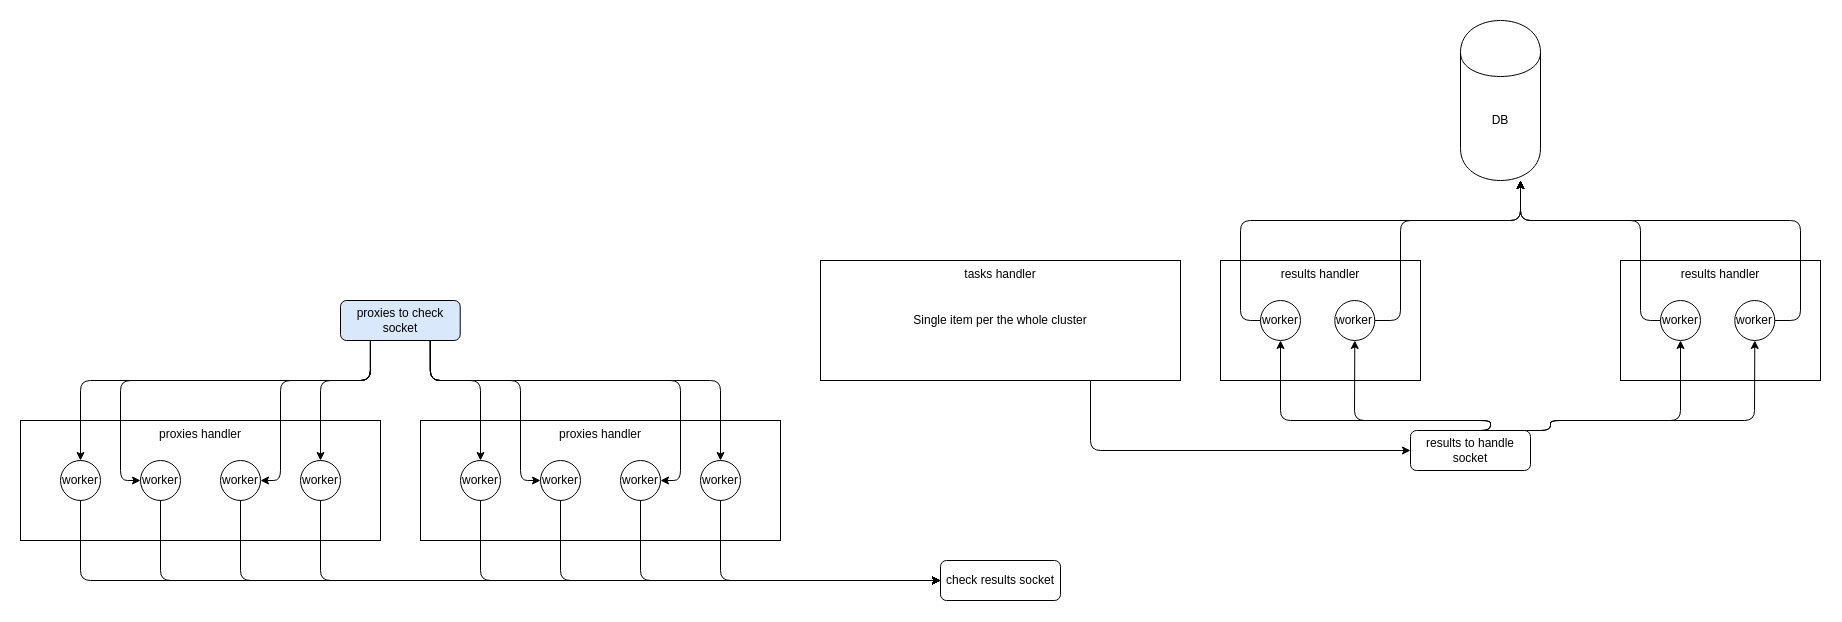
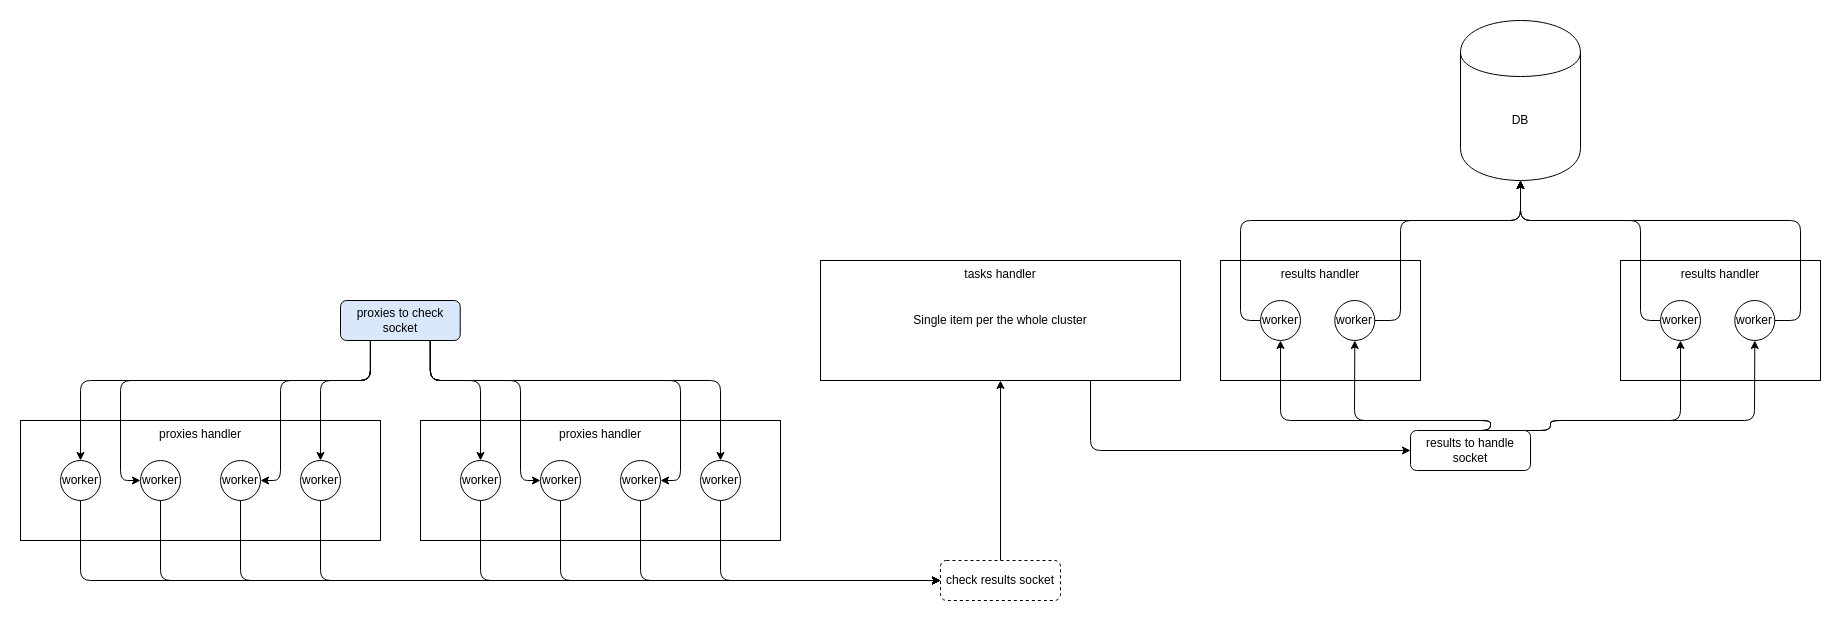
node "DB": size 80x160 -> 120x160
edge "check results socket" -> "tasks handler": added
node "check results socket": style solid -> dashed
